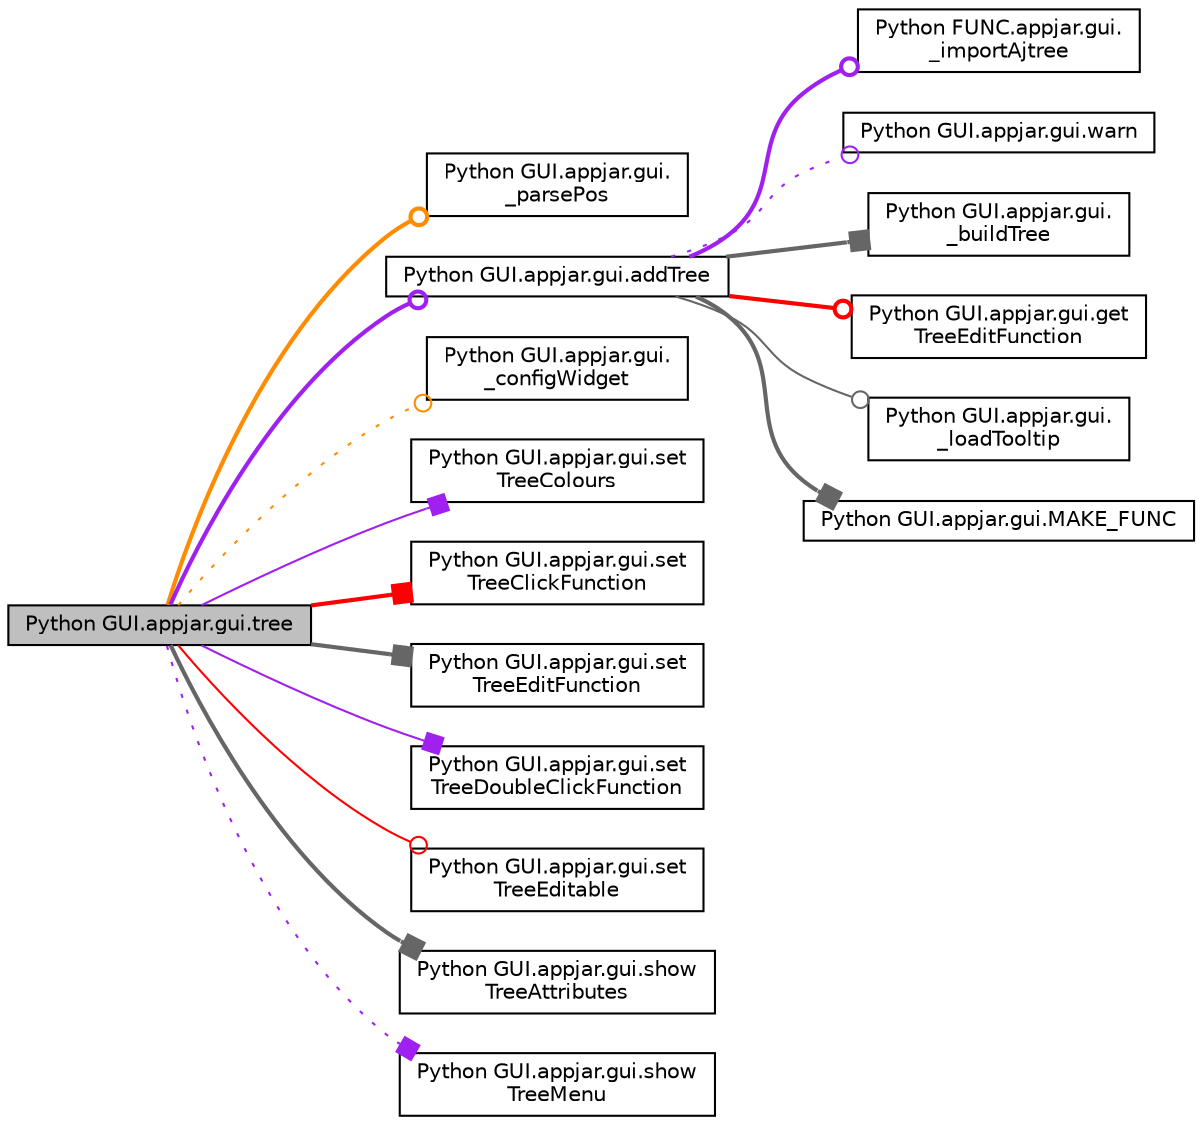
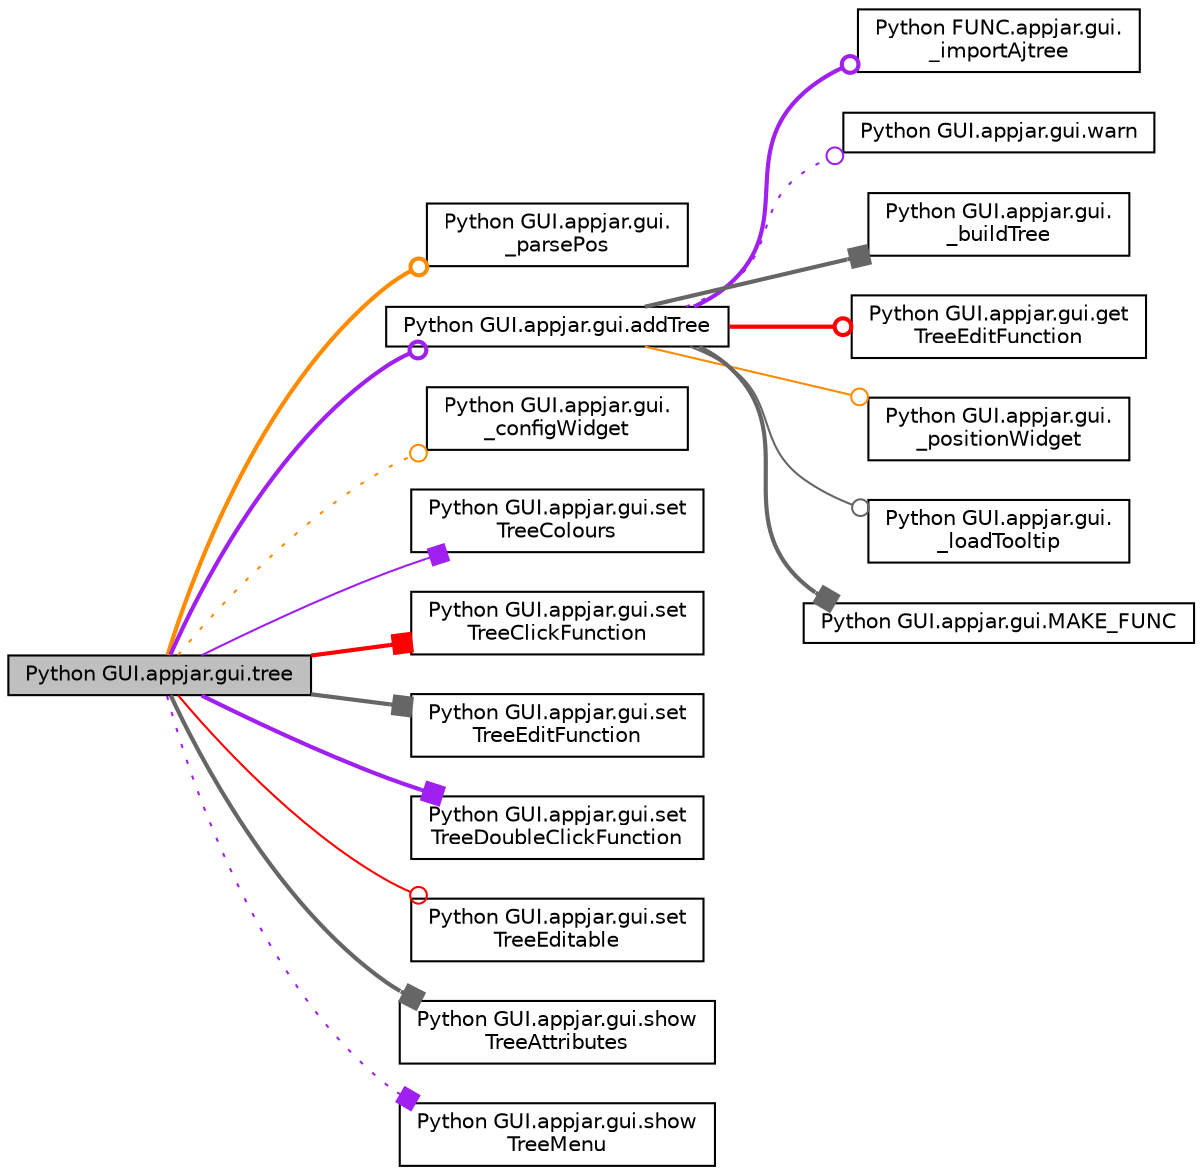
node "Python GUI.appjar.gui. _positionWidget": added
edge "Python GUI.appjar.gui.tree" -> "Python GUI.appjar.gui.set TreeDoubleClickFunction": style solid -> bold
